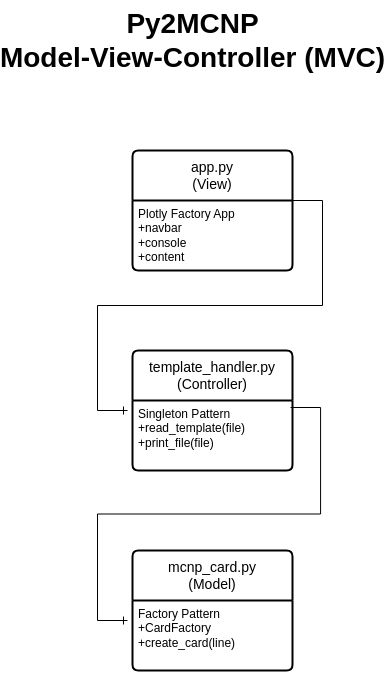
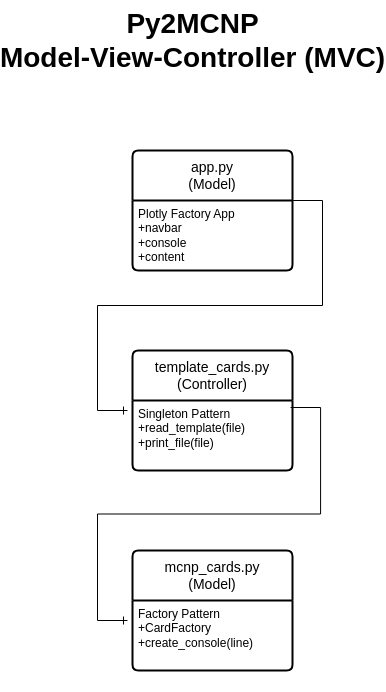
node "app.py (View)": label "app.py (View)" -> "app.py (Model)"
node "template_handler.py (Controller)": label "template_handler.py (Controller)" -> "template_cards.py (Controller)"
node "mcnp_card.py (Model)": label "mcnp_card.py (Model)" -> "mcnp_cards.py (Model)"
node "Factory Pattern +CardFactory +create_card(line)": label "Factory Pattern +CardFactory +create_card(line)" -> "Factory Pattern +CardFactory +create_console(line)"
